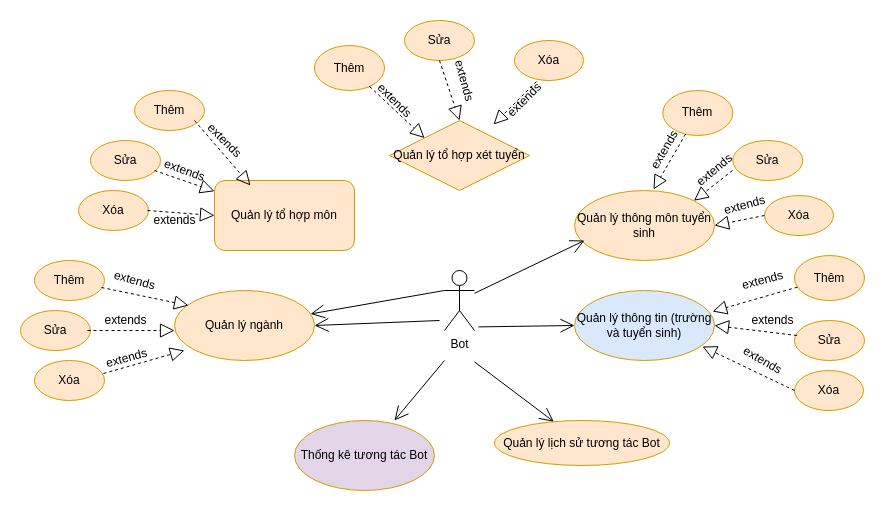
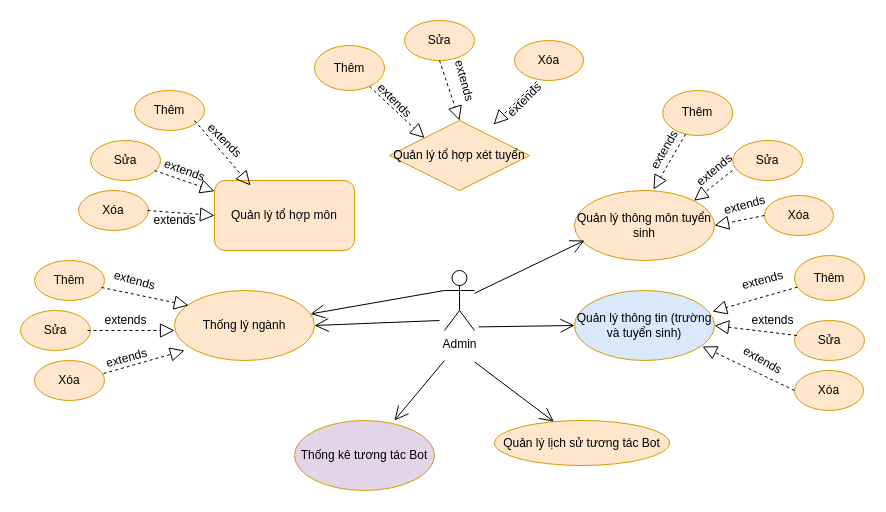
node "Quản lý ngành": label "Quản lý ngành" -> "Thống lý ngành"
node "Bot": label "Bot" -> "Admin"
